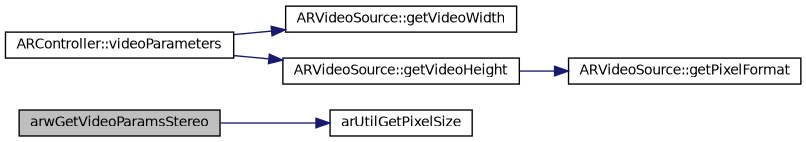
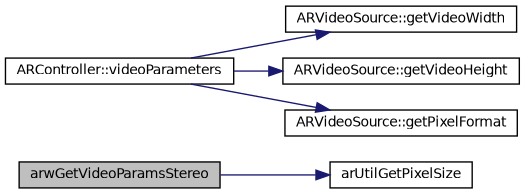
edge "ARVideoSource::getVideoHeight" -> "ARVideoSource::getPixelFormat": now "ARController::videoParameters" -> "ARVideoSource::getPixelFormat"
